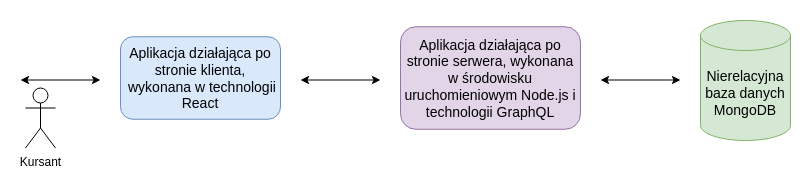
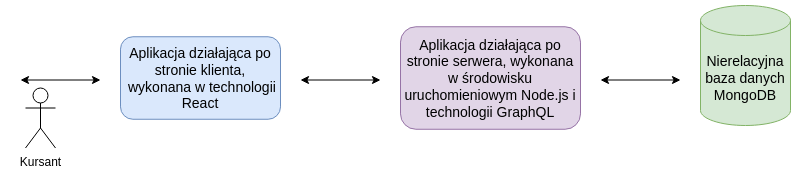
node "Nierelacyjna baza danych MongoDB": moved (746, 81) -> (746, 66)
